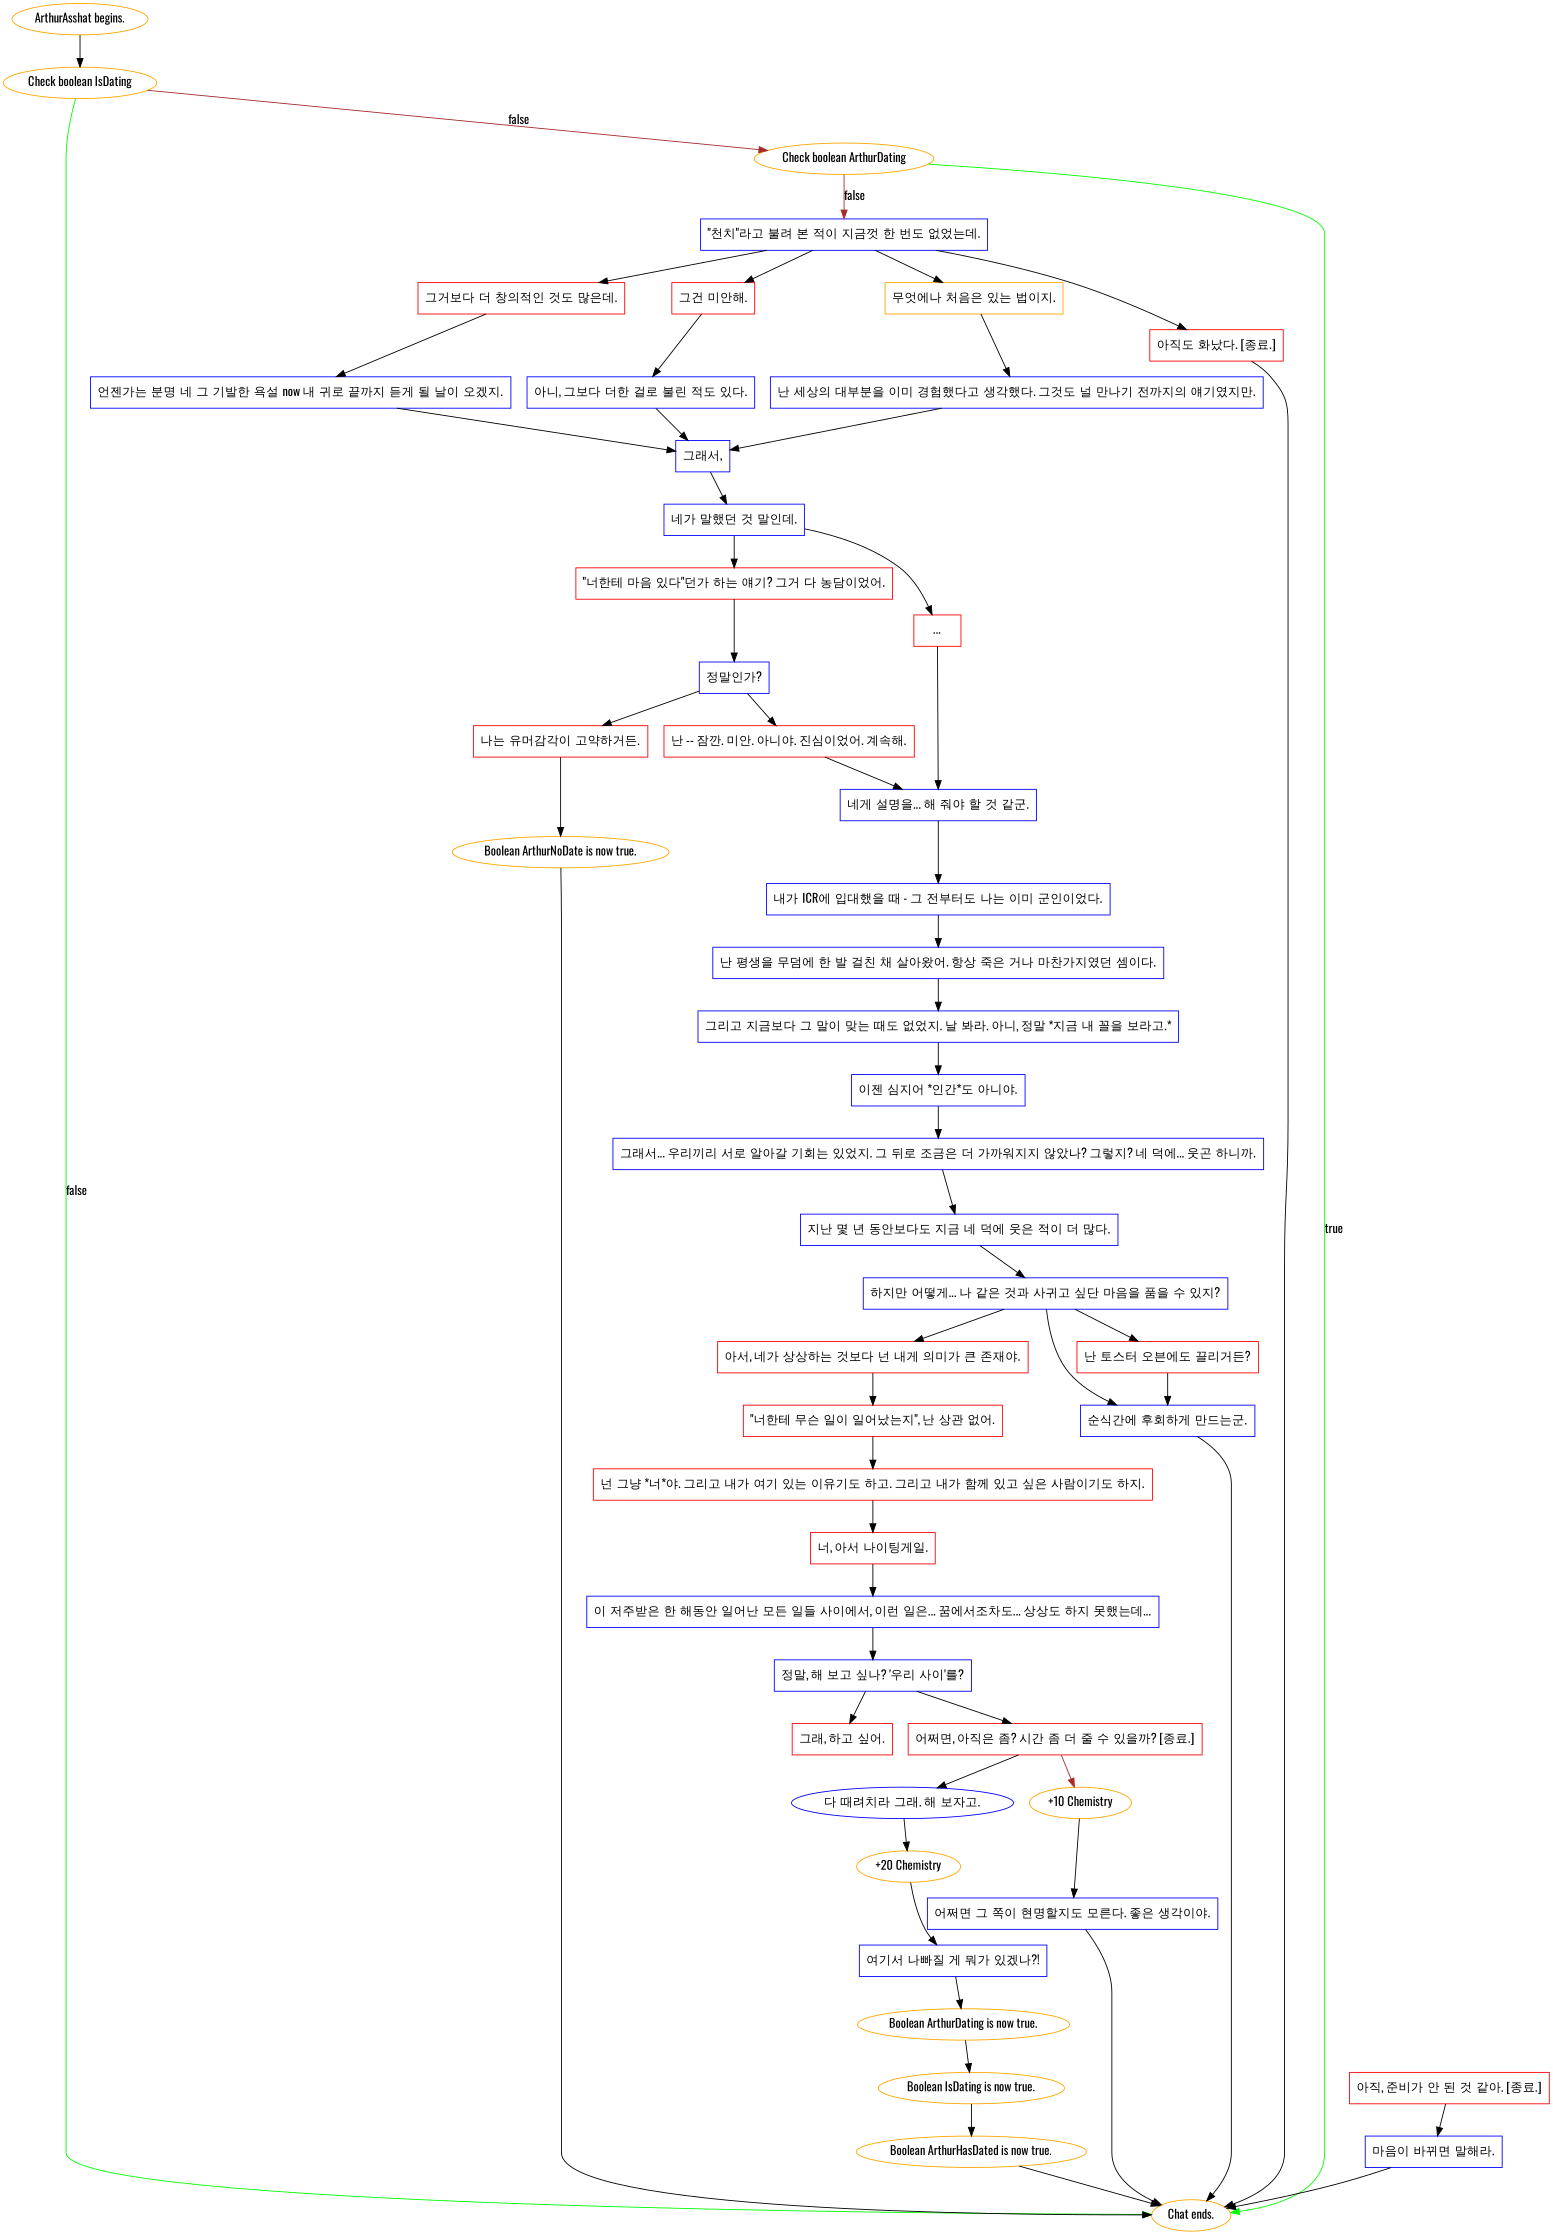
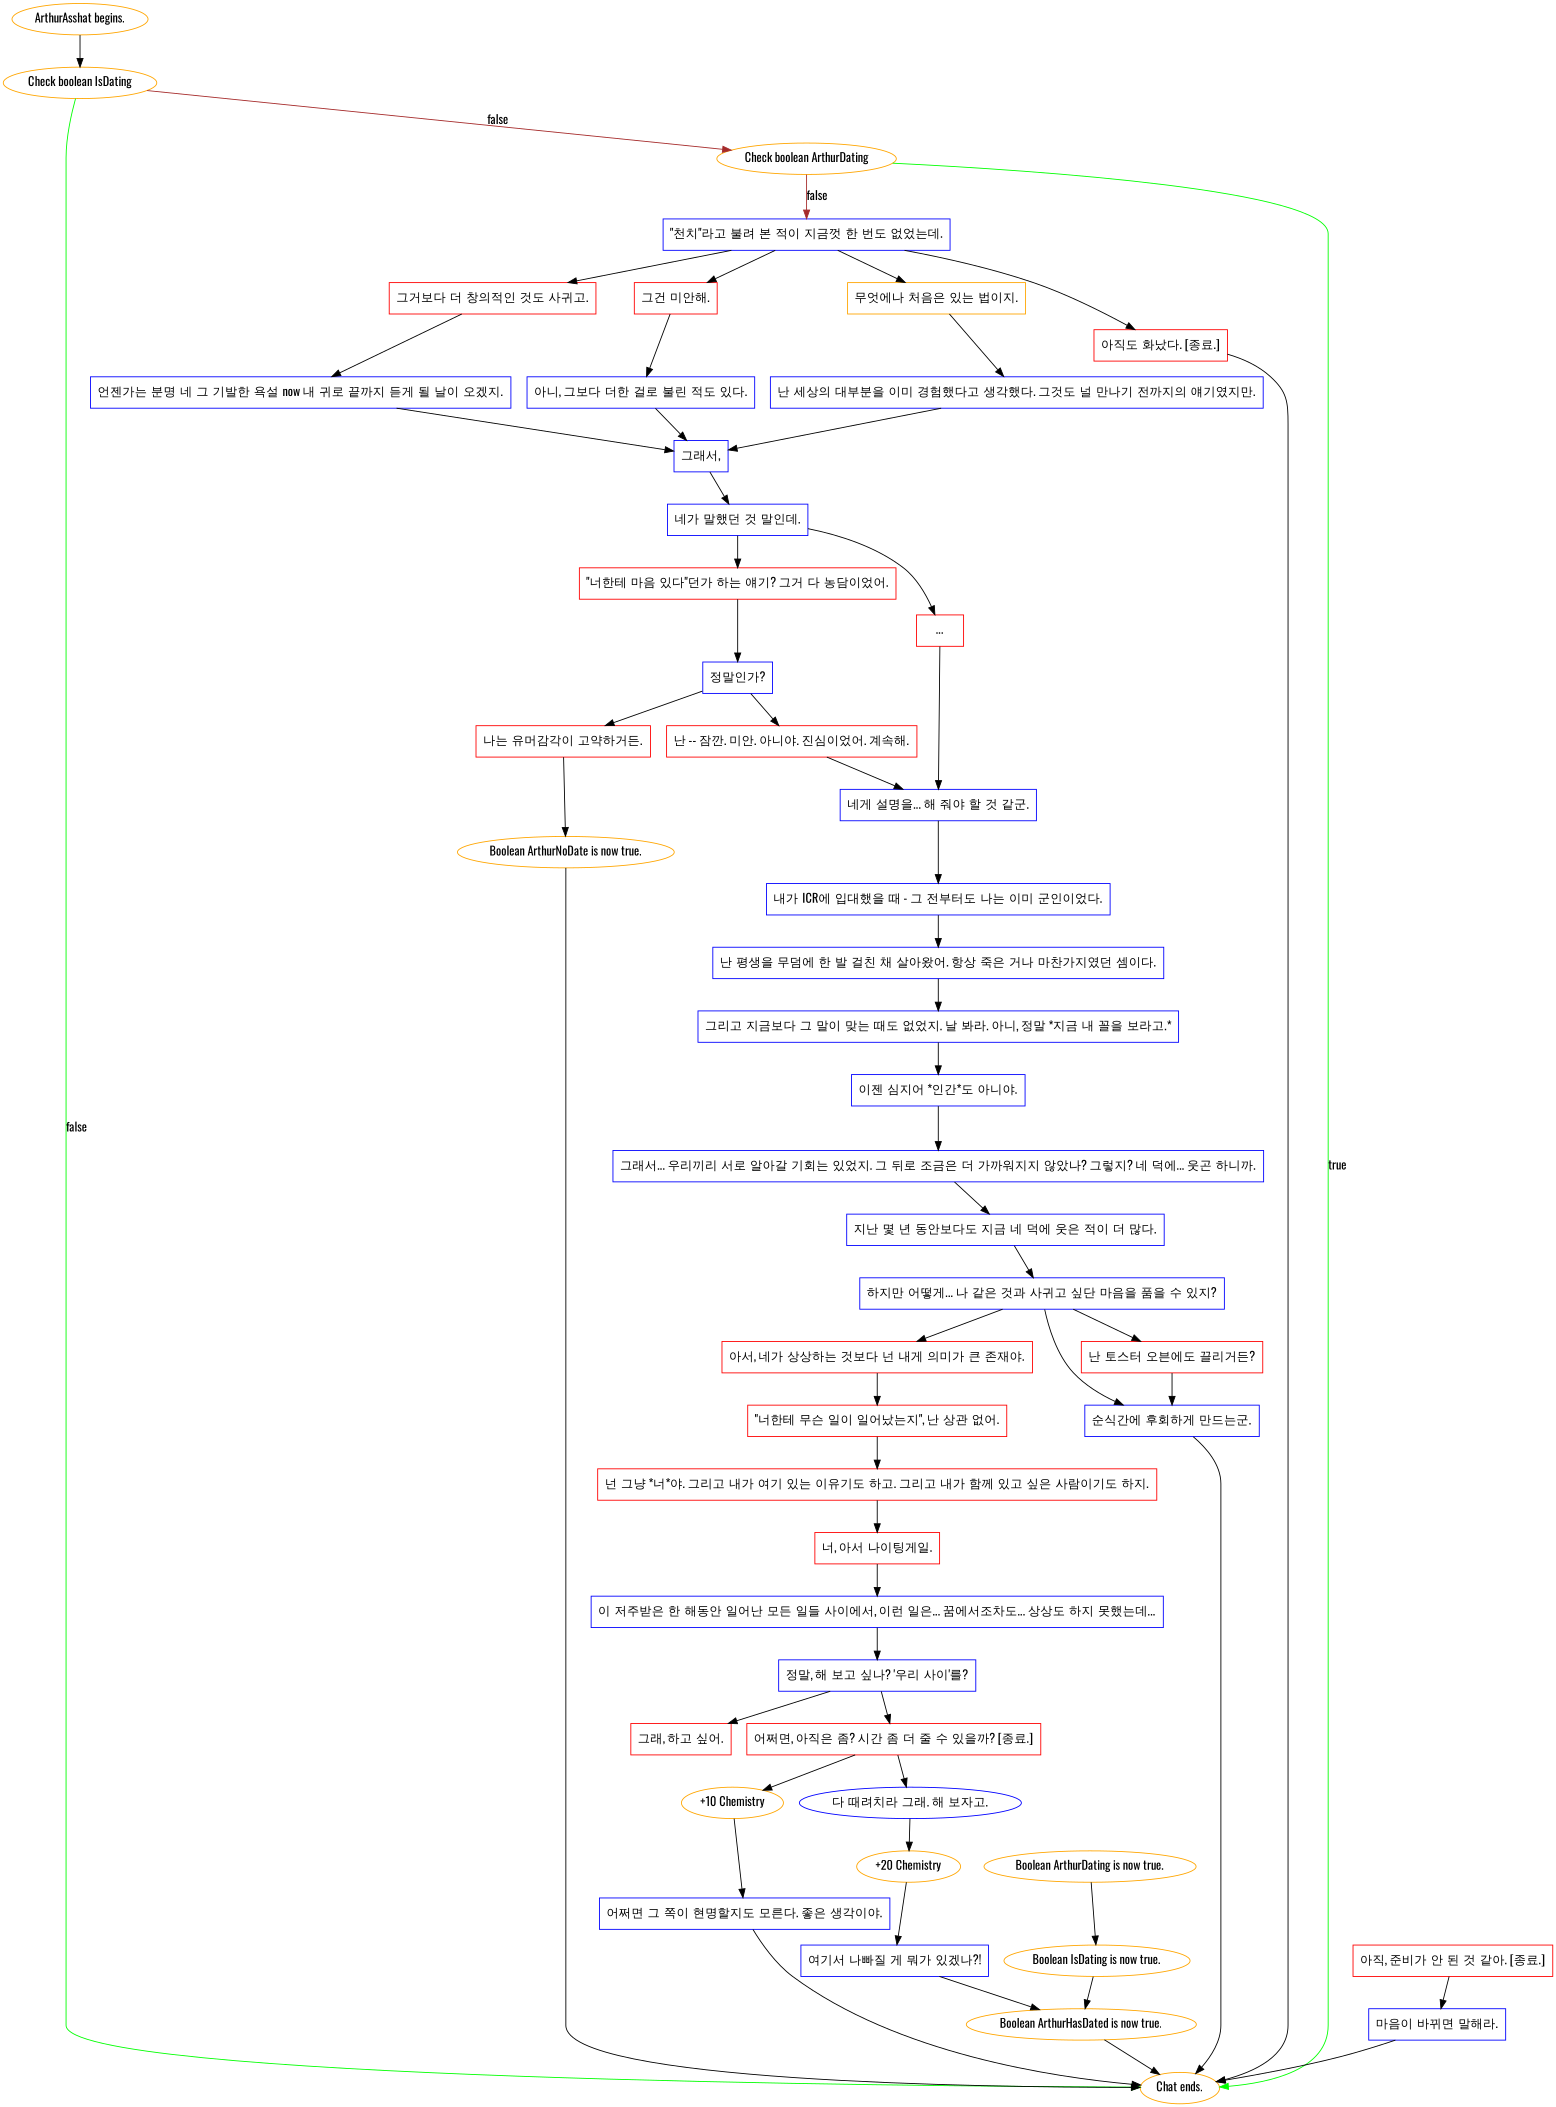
node "그거보다 더 창의적인 것도 많은데.": label "그거보다 더 창의적인 것도 많은데." -> "그거보다 더 창의적인 것도 사귀고."
edge "어쩌면, 아직은 좀? 시간 좀 더 줄 수 있을까? [종료.]" -> "+10 Chemistry": color brown -> black
edge "여기서 나빠질 게 뭐가 있겠나?!" -> "Boolean ArthurDating is now true.": now "여기서 나빠질 게 뭐가 있겠나?!" -> "Boolean ArthurHasDated is now true."
